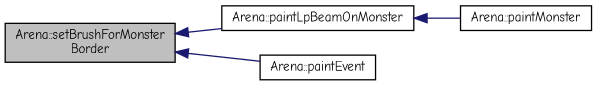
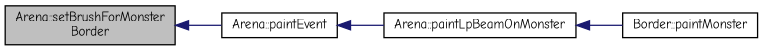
node "Arena::paintMonster": label "Arena::paintMonster" -> "Border::paintMonster"
edge "Arena::paintLpBeamOnMonster" -> "Arena::setBrushForMonster Border": now "Arena::paintLpBeamOnMonster" -> "Arena::paintEvent"
